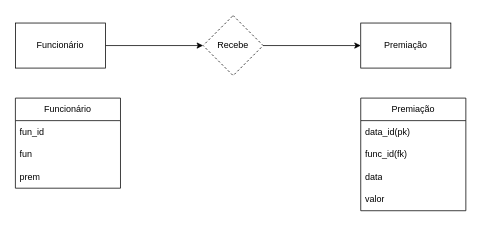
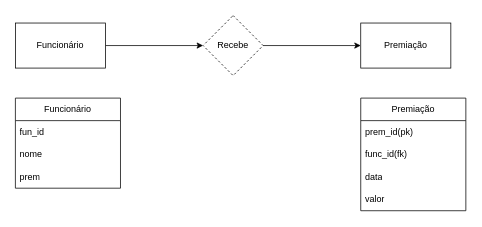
node "data_id(pk)": label "data_id(pk)" -> "prem_id(pk)"
node "fun": label "fun" -> "nome"
